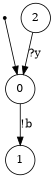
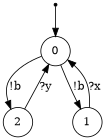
edge "0" -> "2": added, label "!b"
edge "1" -> "0": added, label "?x"
